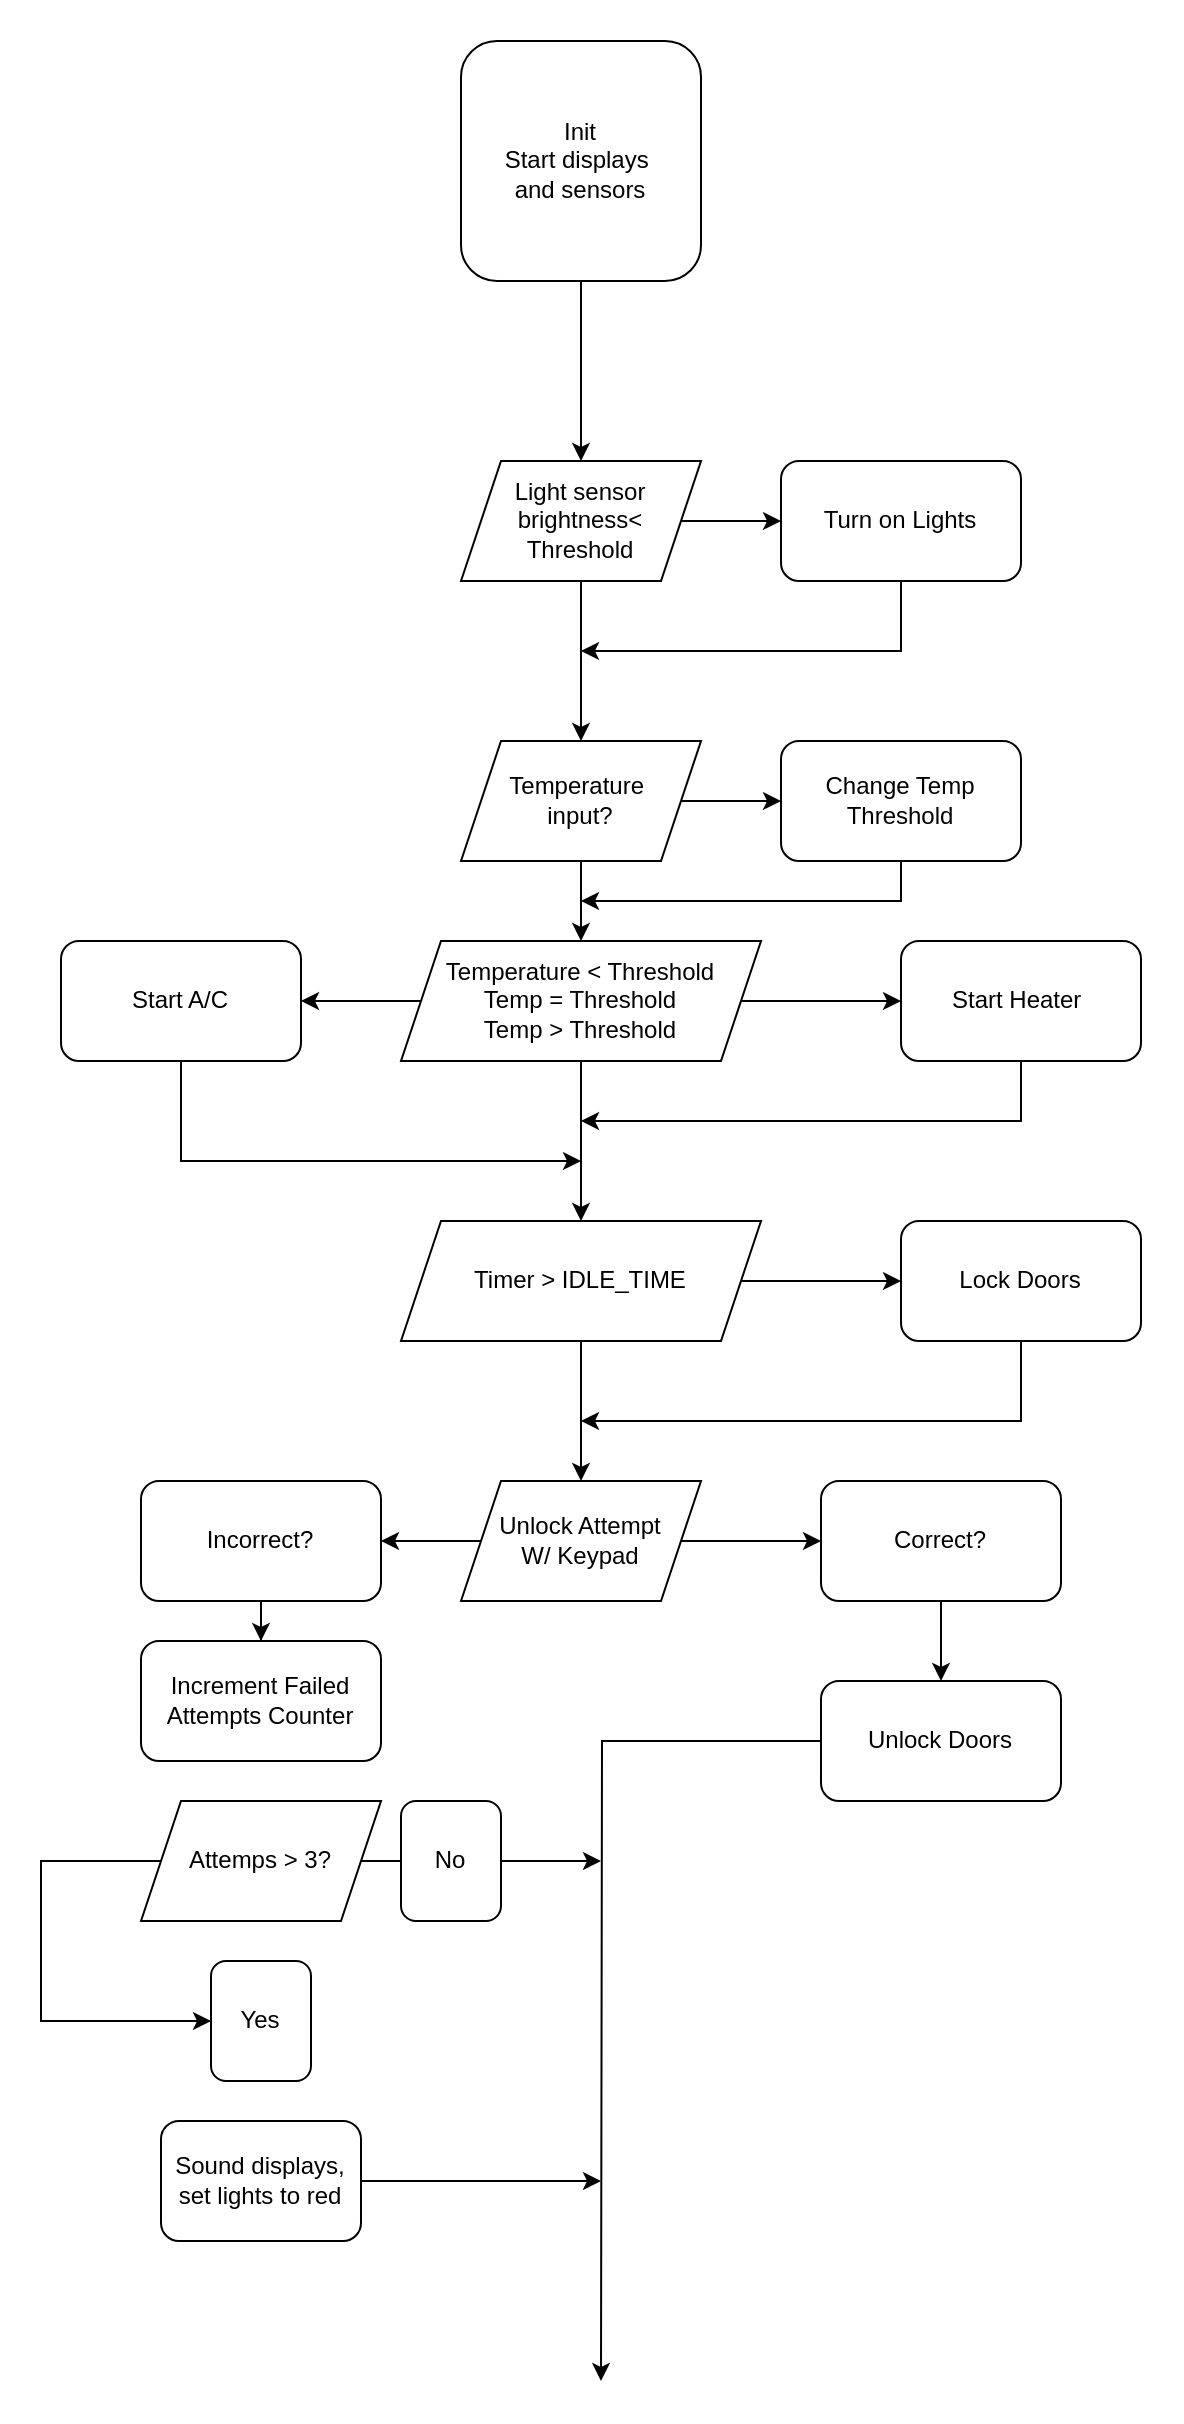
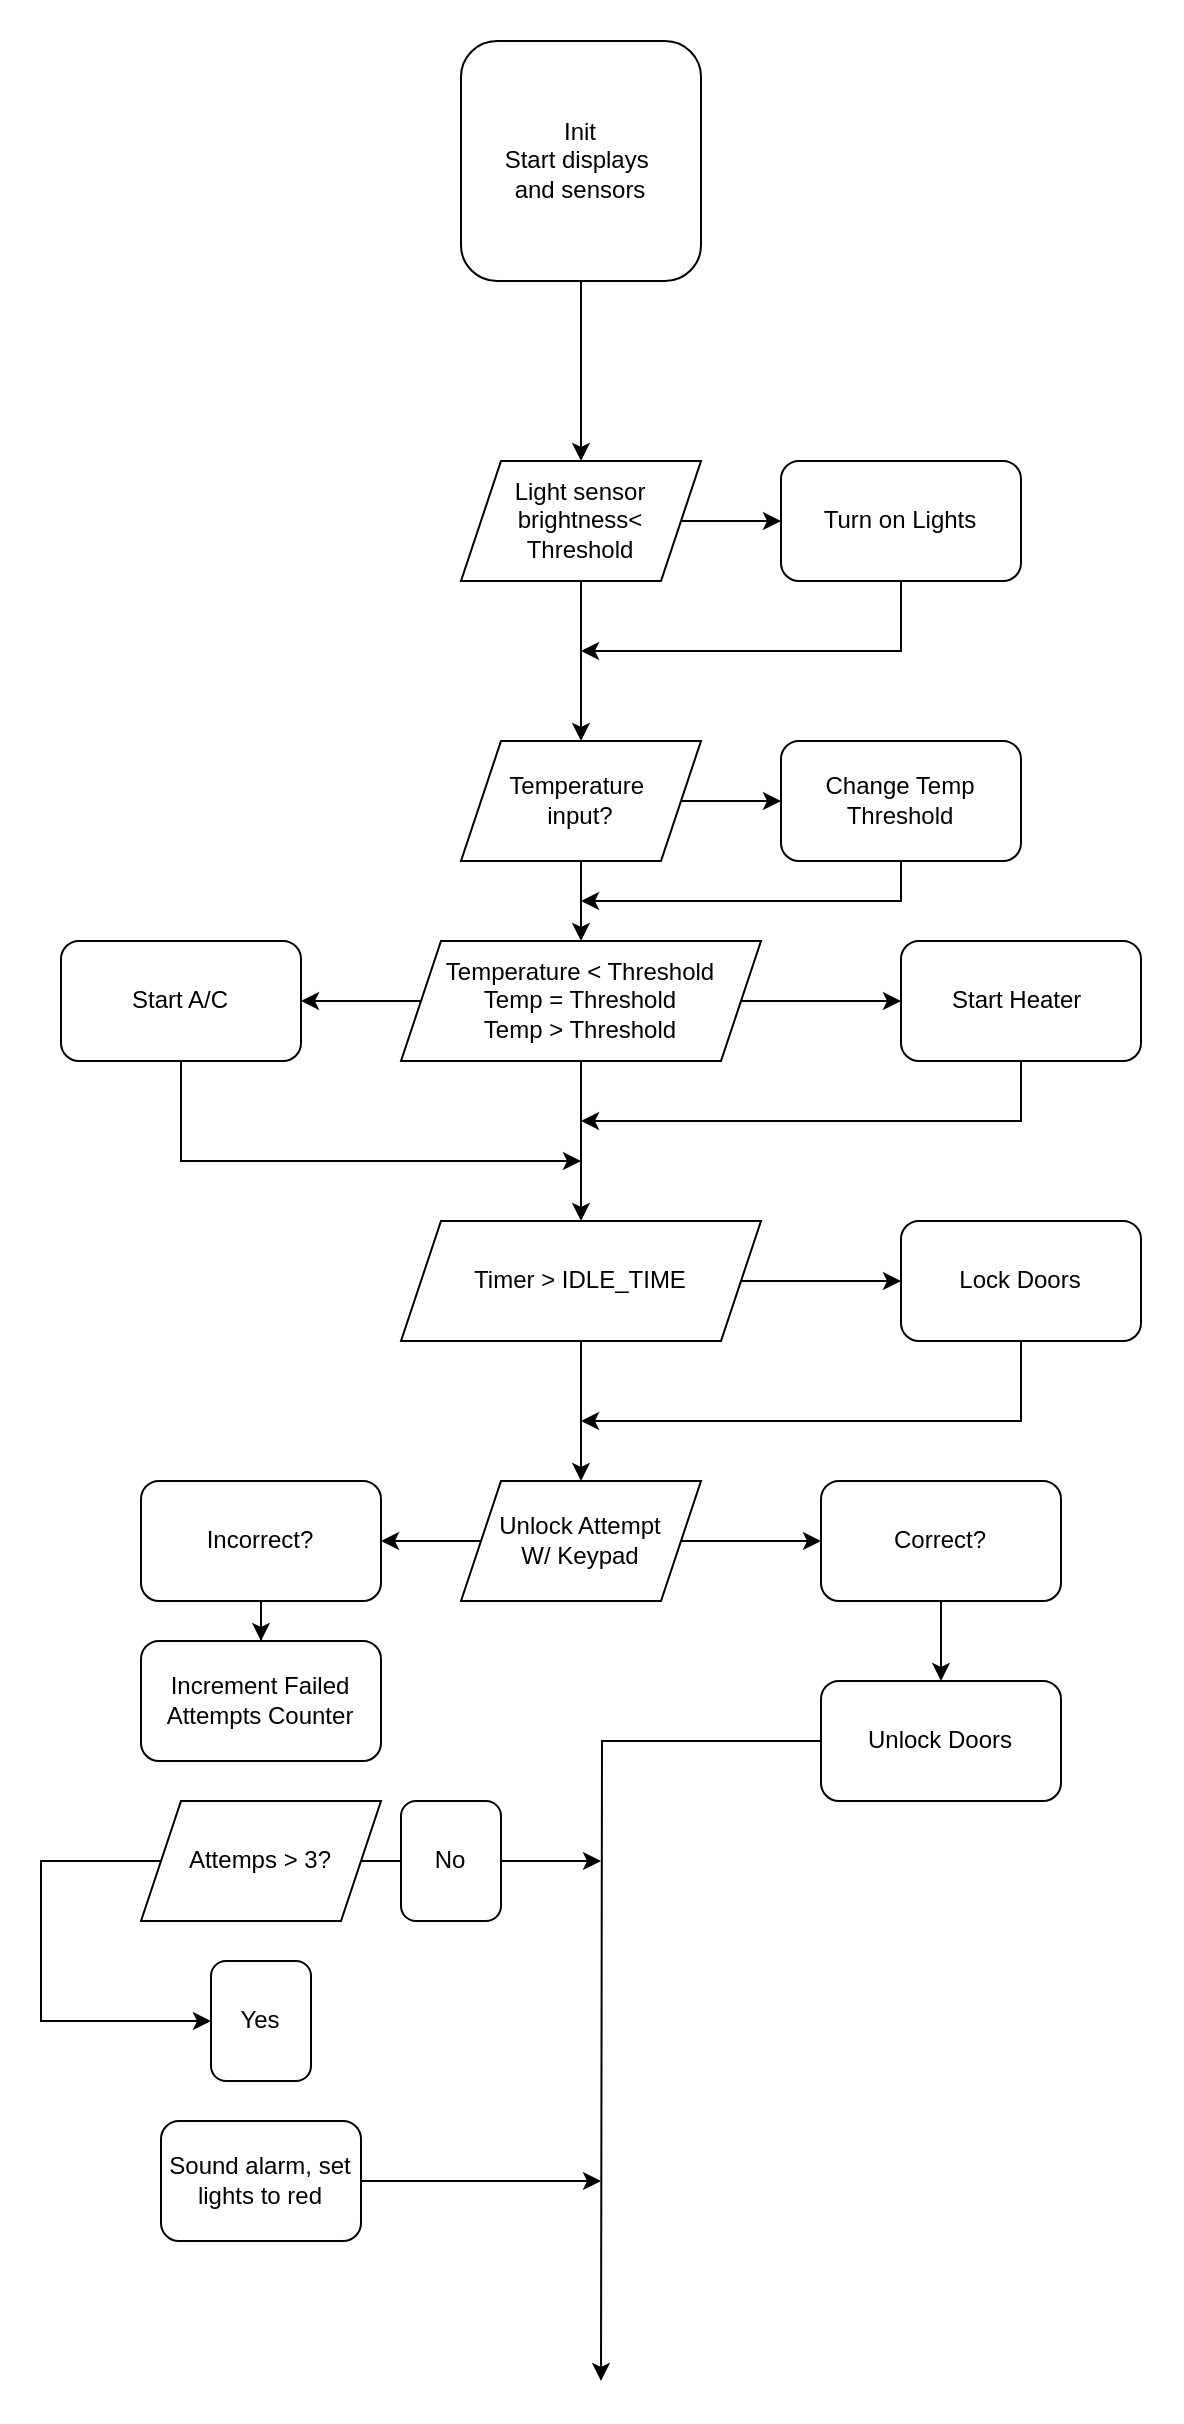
node "Sound displays, set lights to red": label "Sound displays, set lights to red" -> "Sound alarm, set lights to red"
